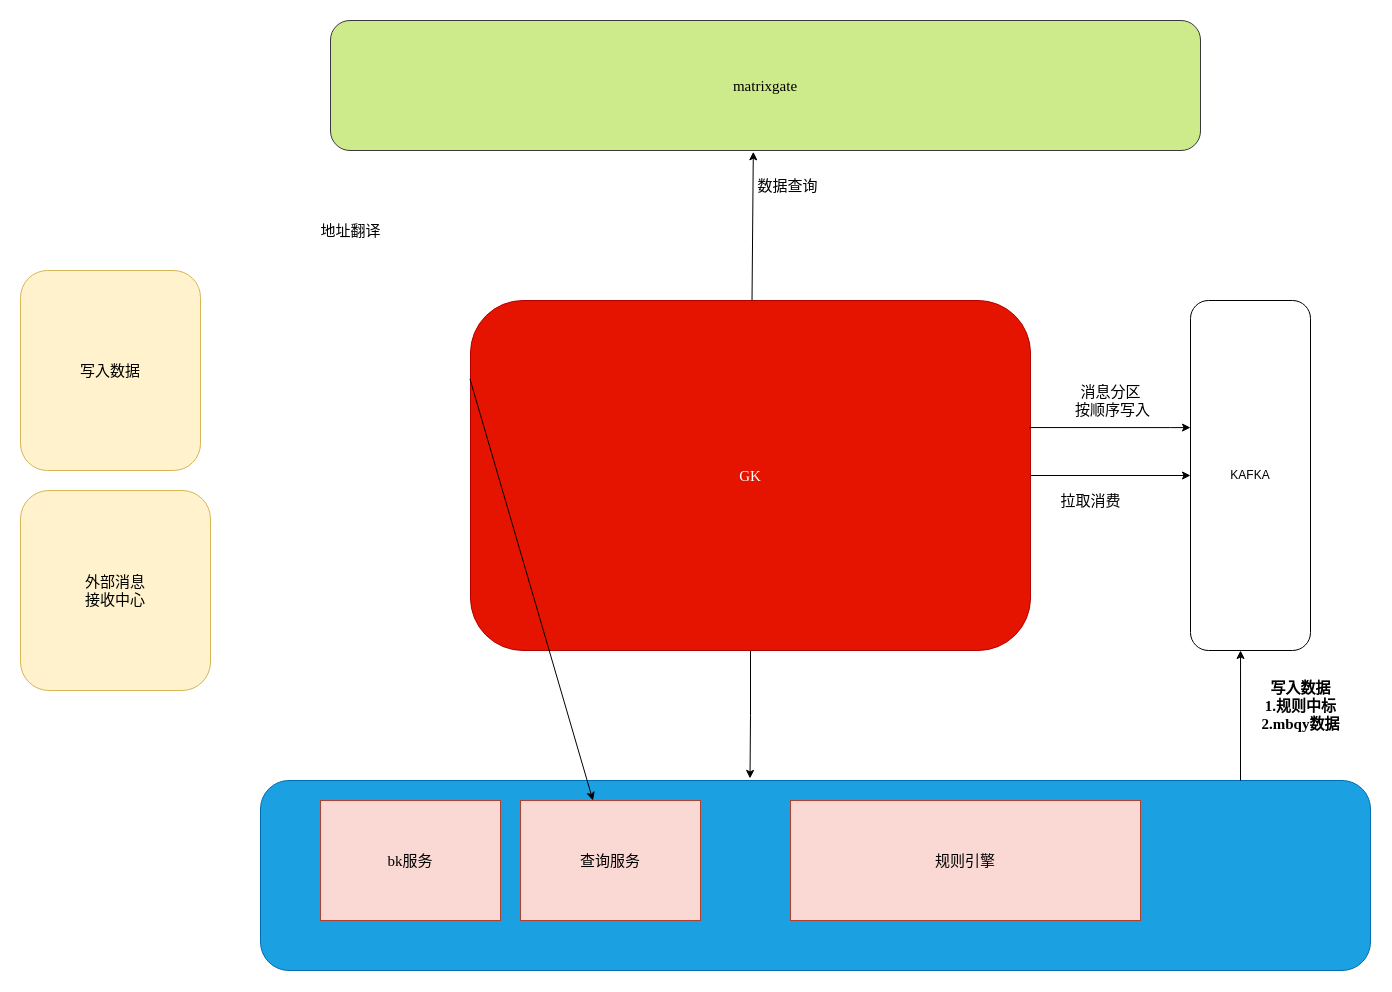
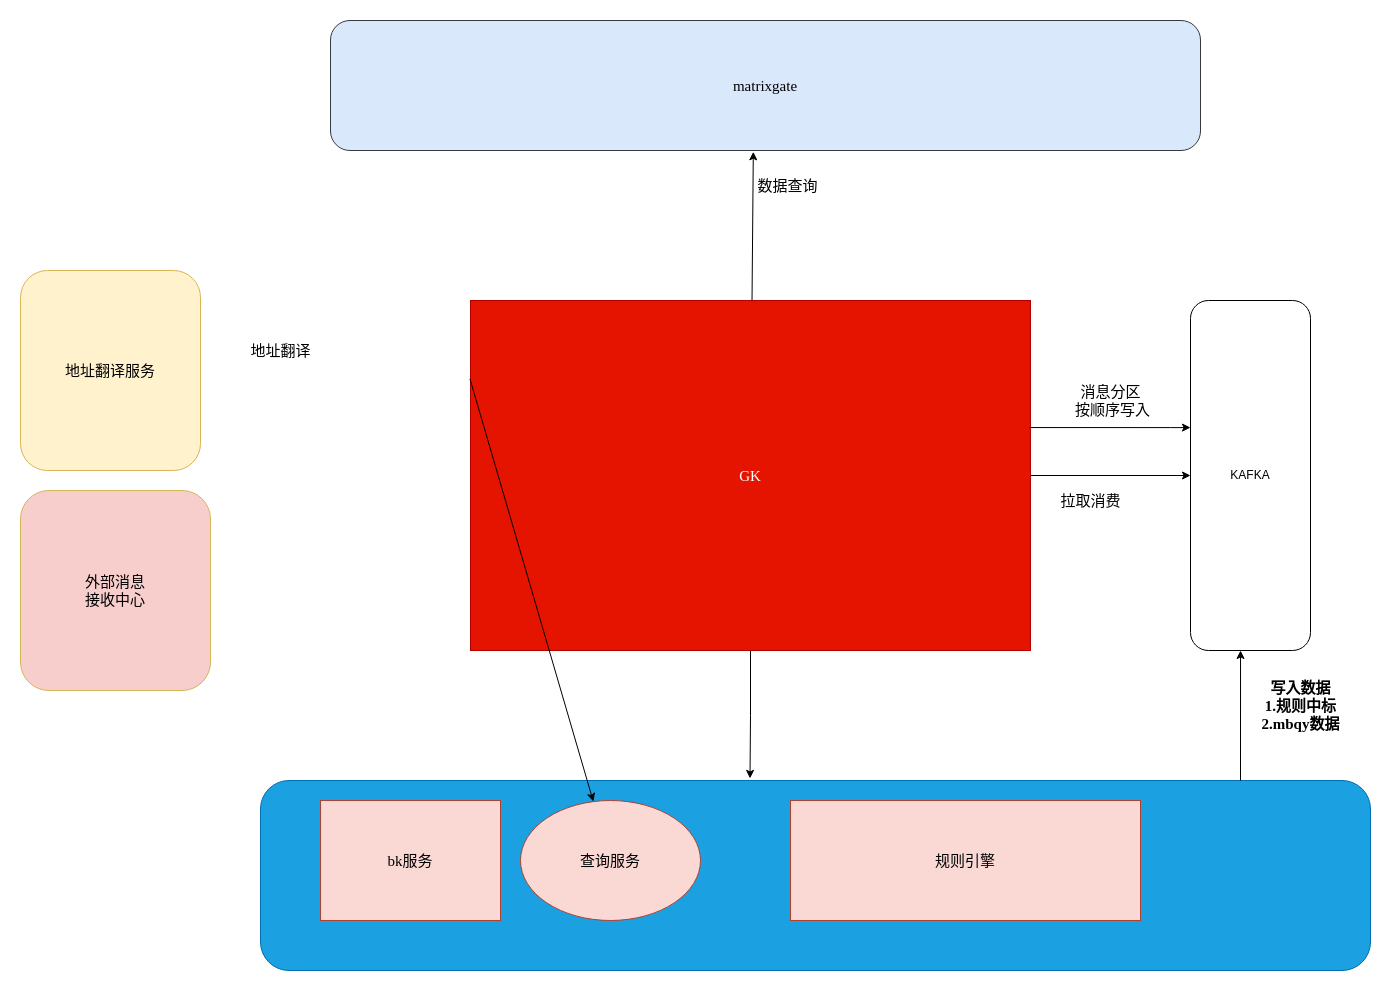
node "matrixgate": fillcolor #cdeb8b -> #dae8fc
node "地址翻译": moved (351, 231) -> (281, 351)
node "写入数据": label "写入数据" -> "地址翻译服务"
node "GK": shape rounded rectangle -> rectangle
node "外部消息 接收中心": fillcolor #fff2cc -> #f8cecc
node "查询服务": shape rectangle -> ellipse
